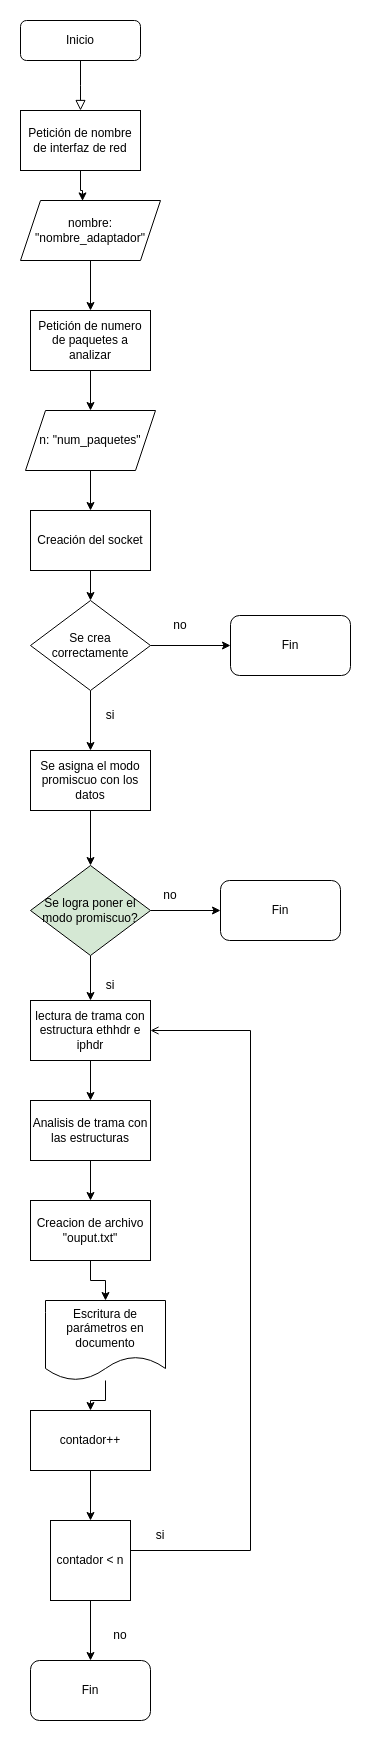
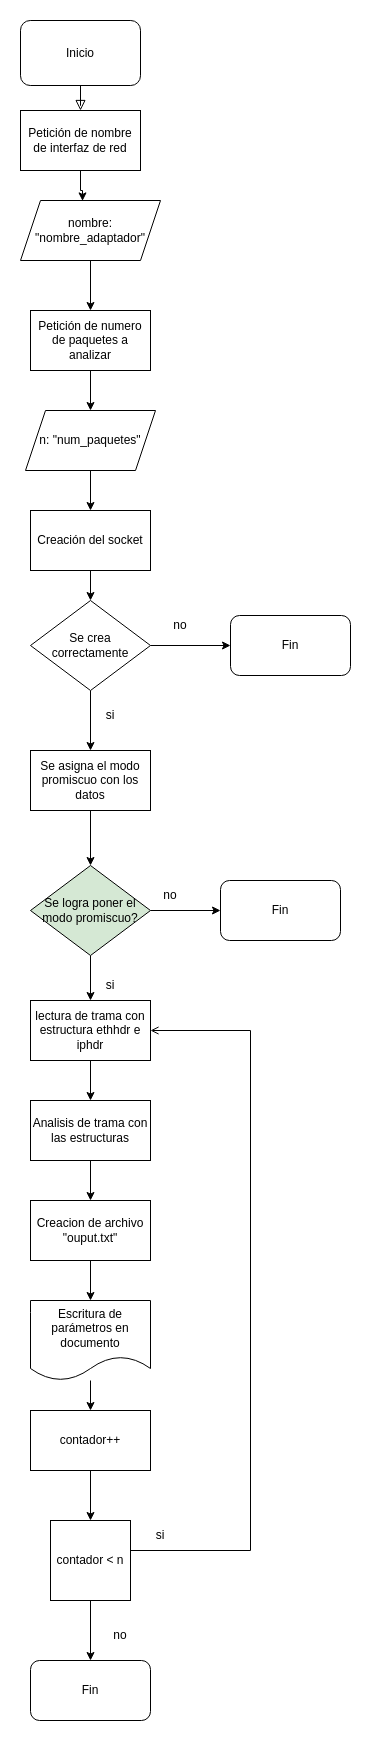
node "Inicio": size 120x40 -> 120x65
node "Escritura de parámetros en documento": moved (106, 1341) -> (91, 1341)
